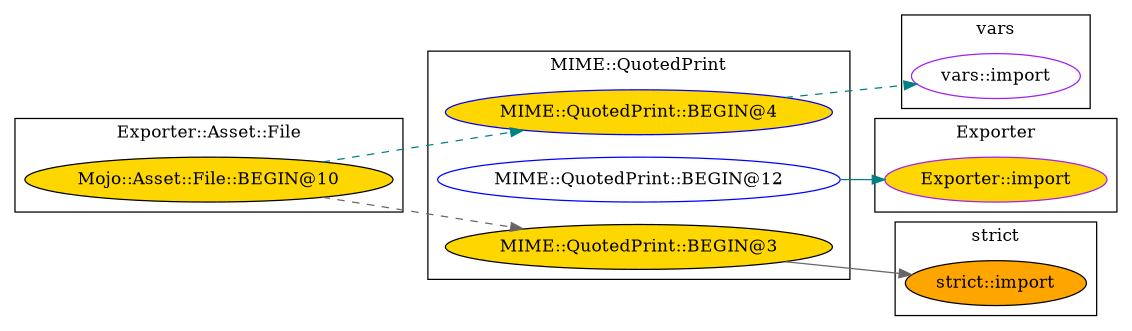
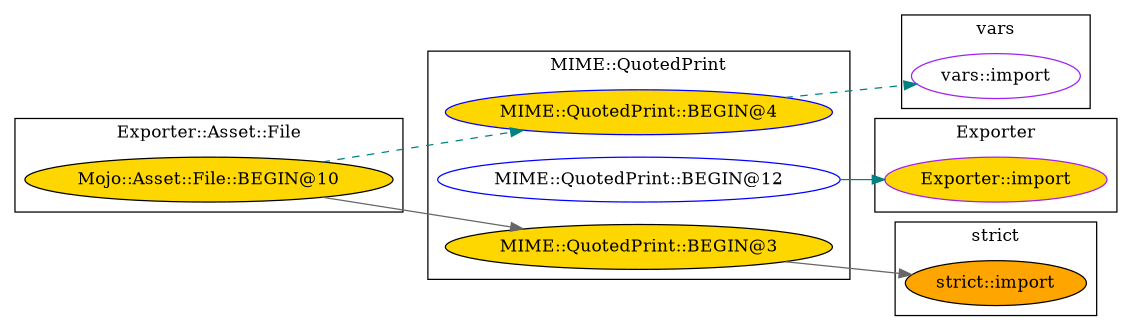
edge "Mojo::Asset::File::BEGIN@10" -> "MIME::QuotedPrint::BEGIN@3": style dashed -> solid
